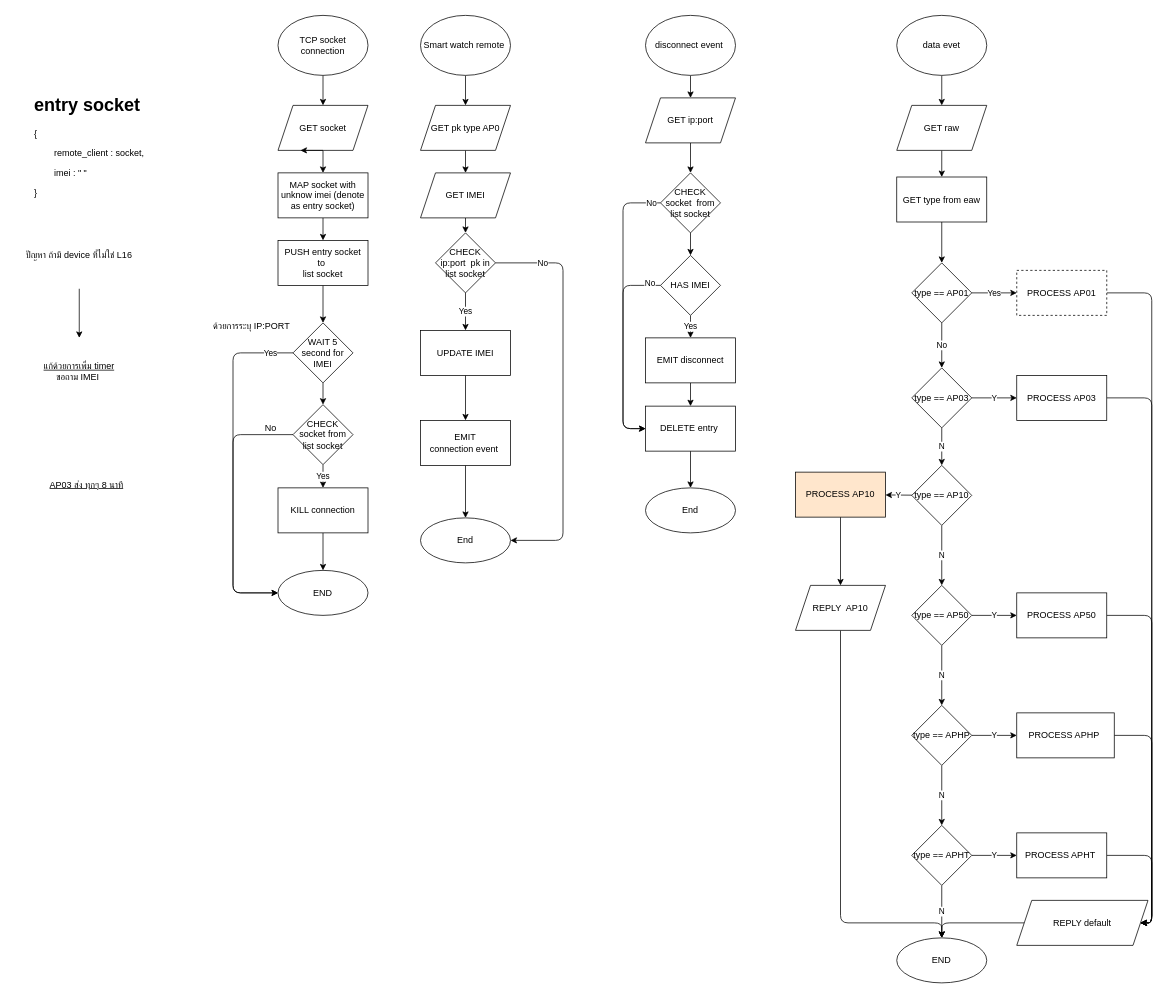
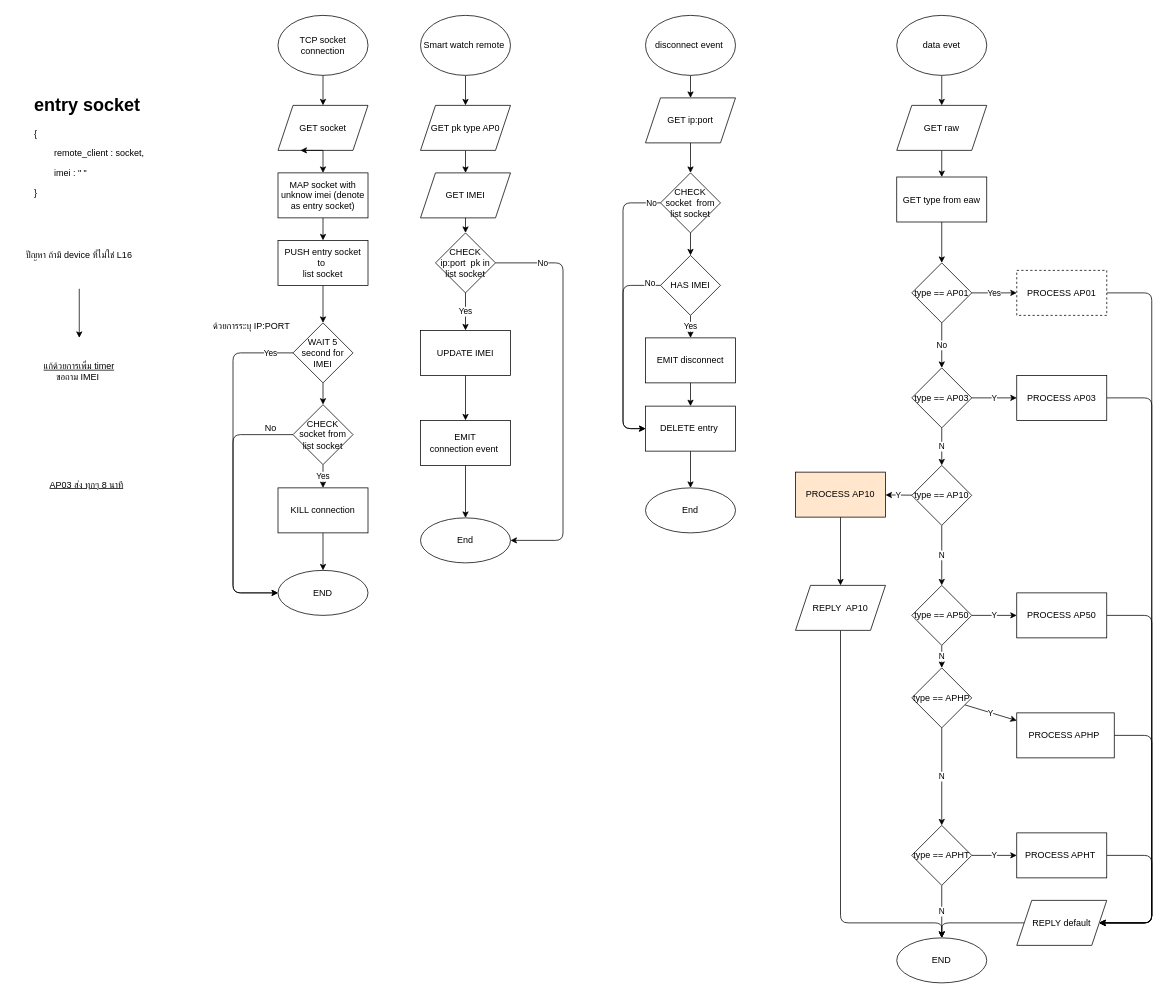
node "type == APHP": moved (942, 735) -> (942, 698)
node "REPLY default": size 131x45 -> 90x45
